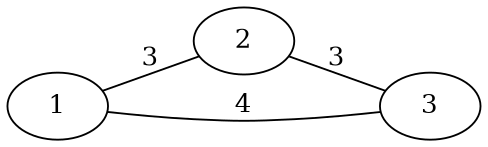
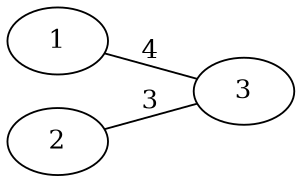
edge "2" -- "1": removed, label "3"
